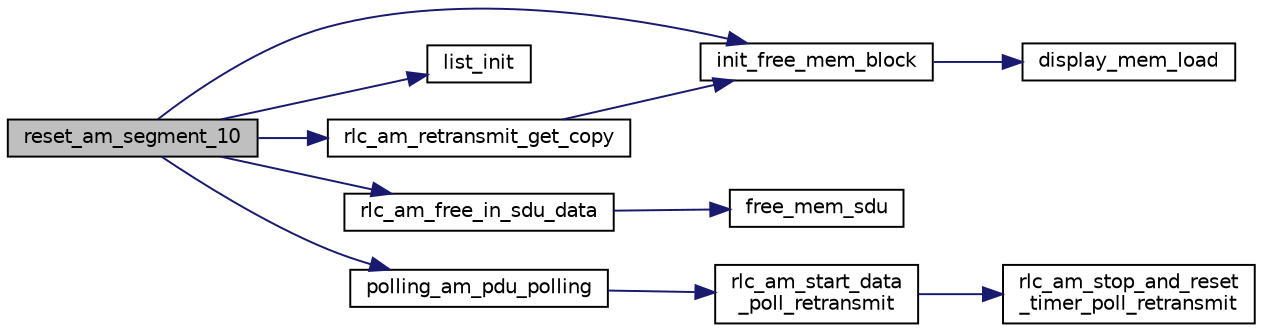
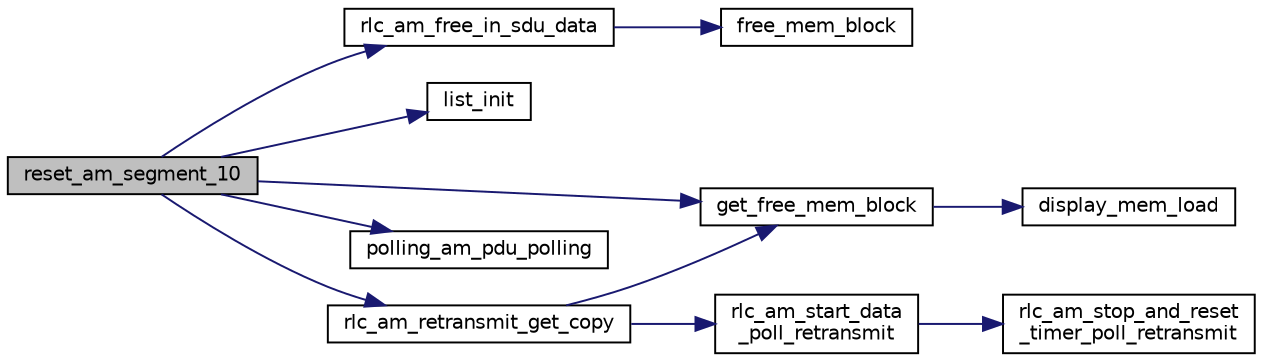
node "init_free_mem_block": label "init_free_mem_block" -> "get_free_mem_block"
node "free_mem_sdu": label "free_mem_sdu" -> "free_mem_block"
edge "polling_am_pdu_polling" -> "rlc_am_start_data _poll_retransmit": now "rlc_am_retransmit_get_copy" -> "rlc_am_start_data _poll_retransmit"
